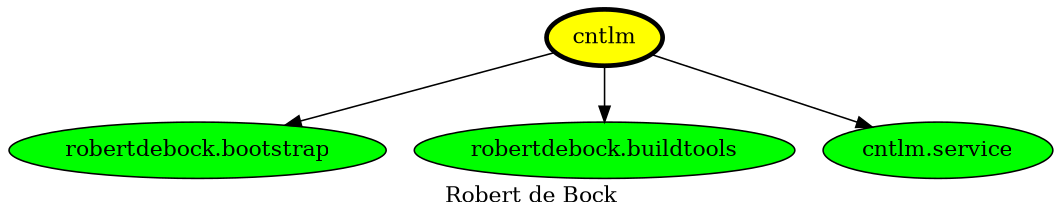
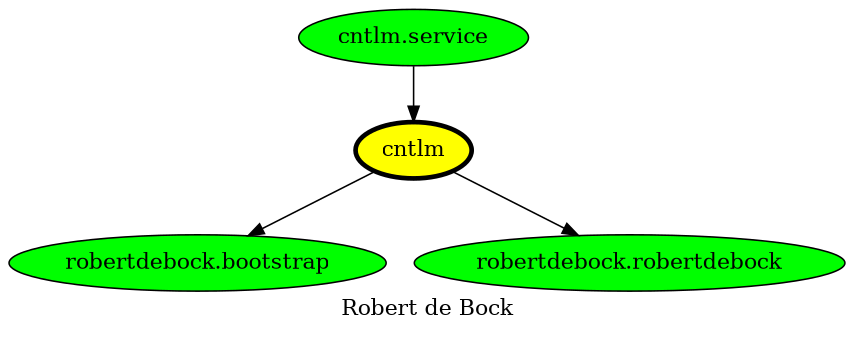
edge "cntlm" -> "cntlm.service": reversed
node "robertdebock.buildtools": label "robertdebock.buildtools" -> "robertdebock.robertdebock"
